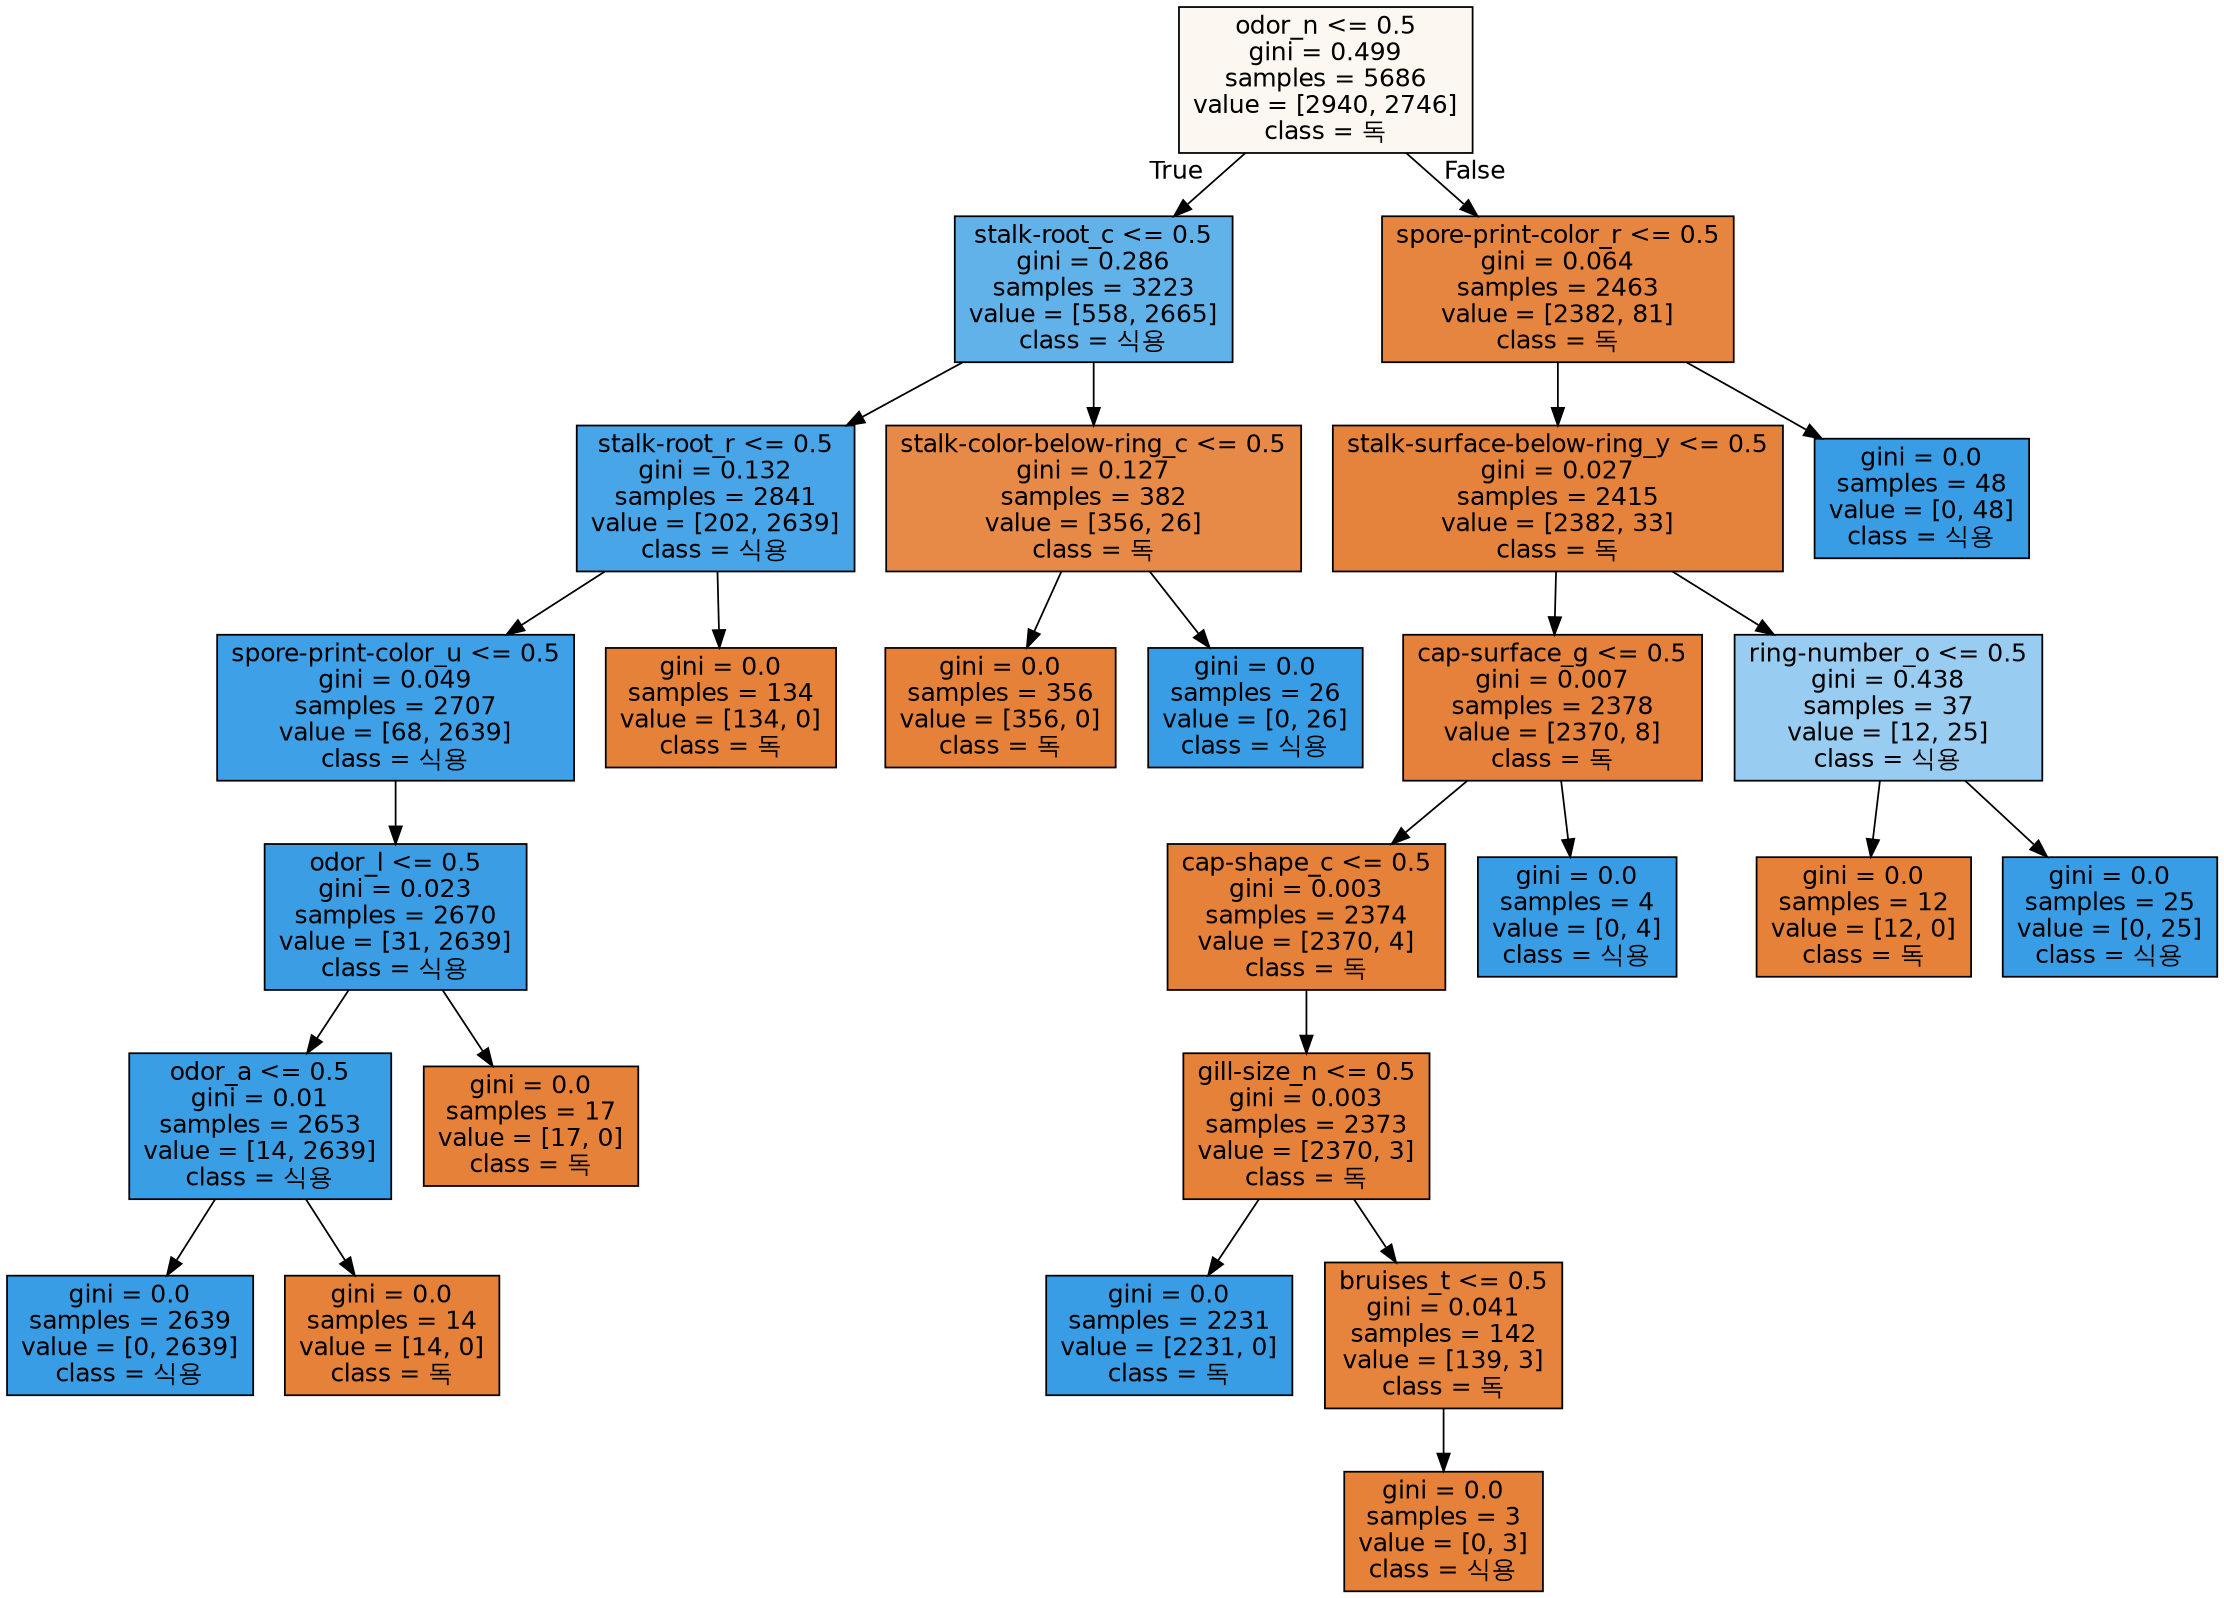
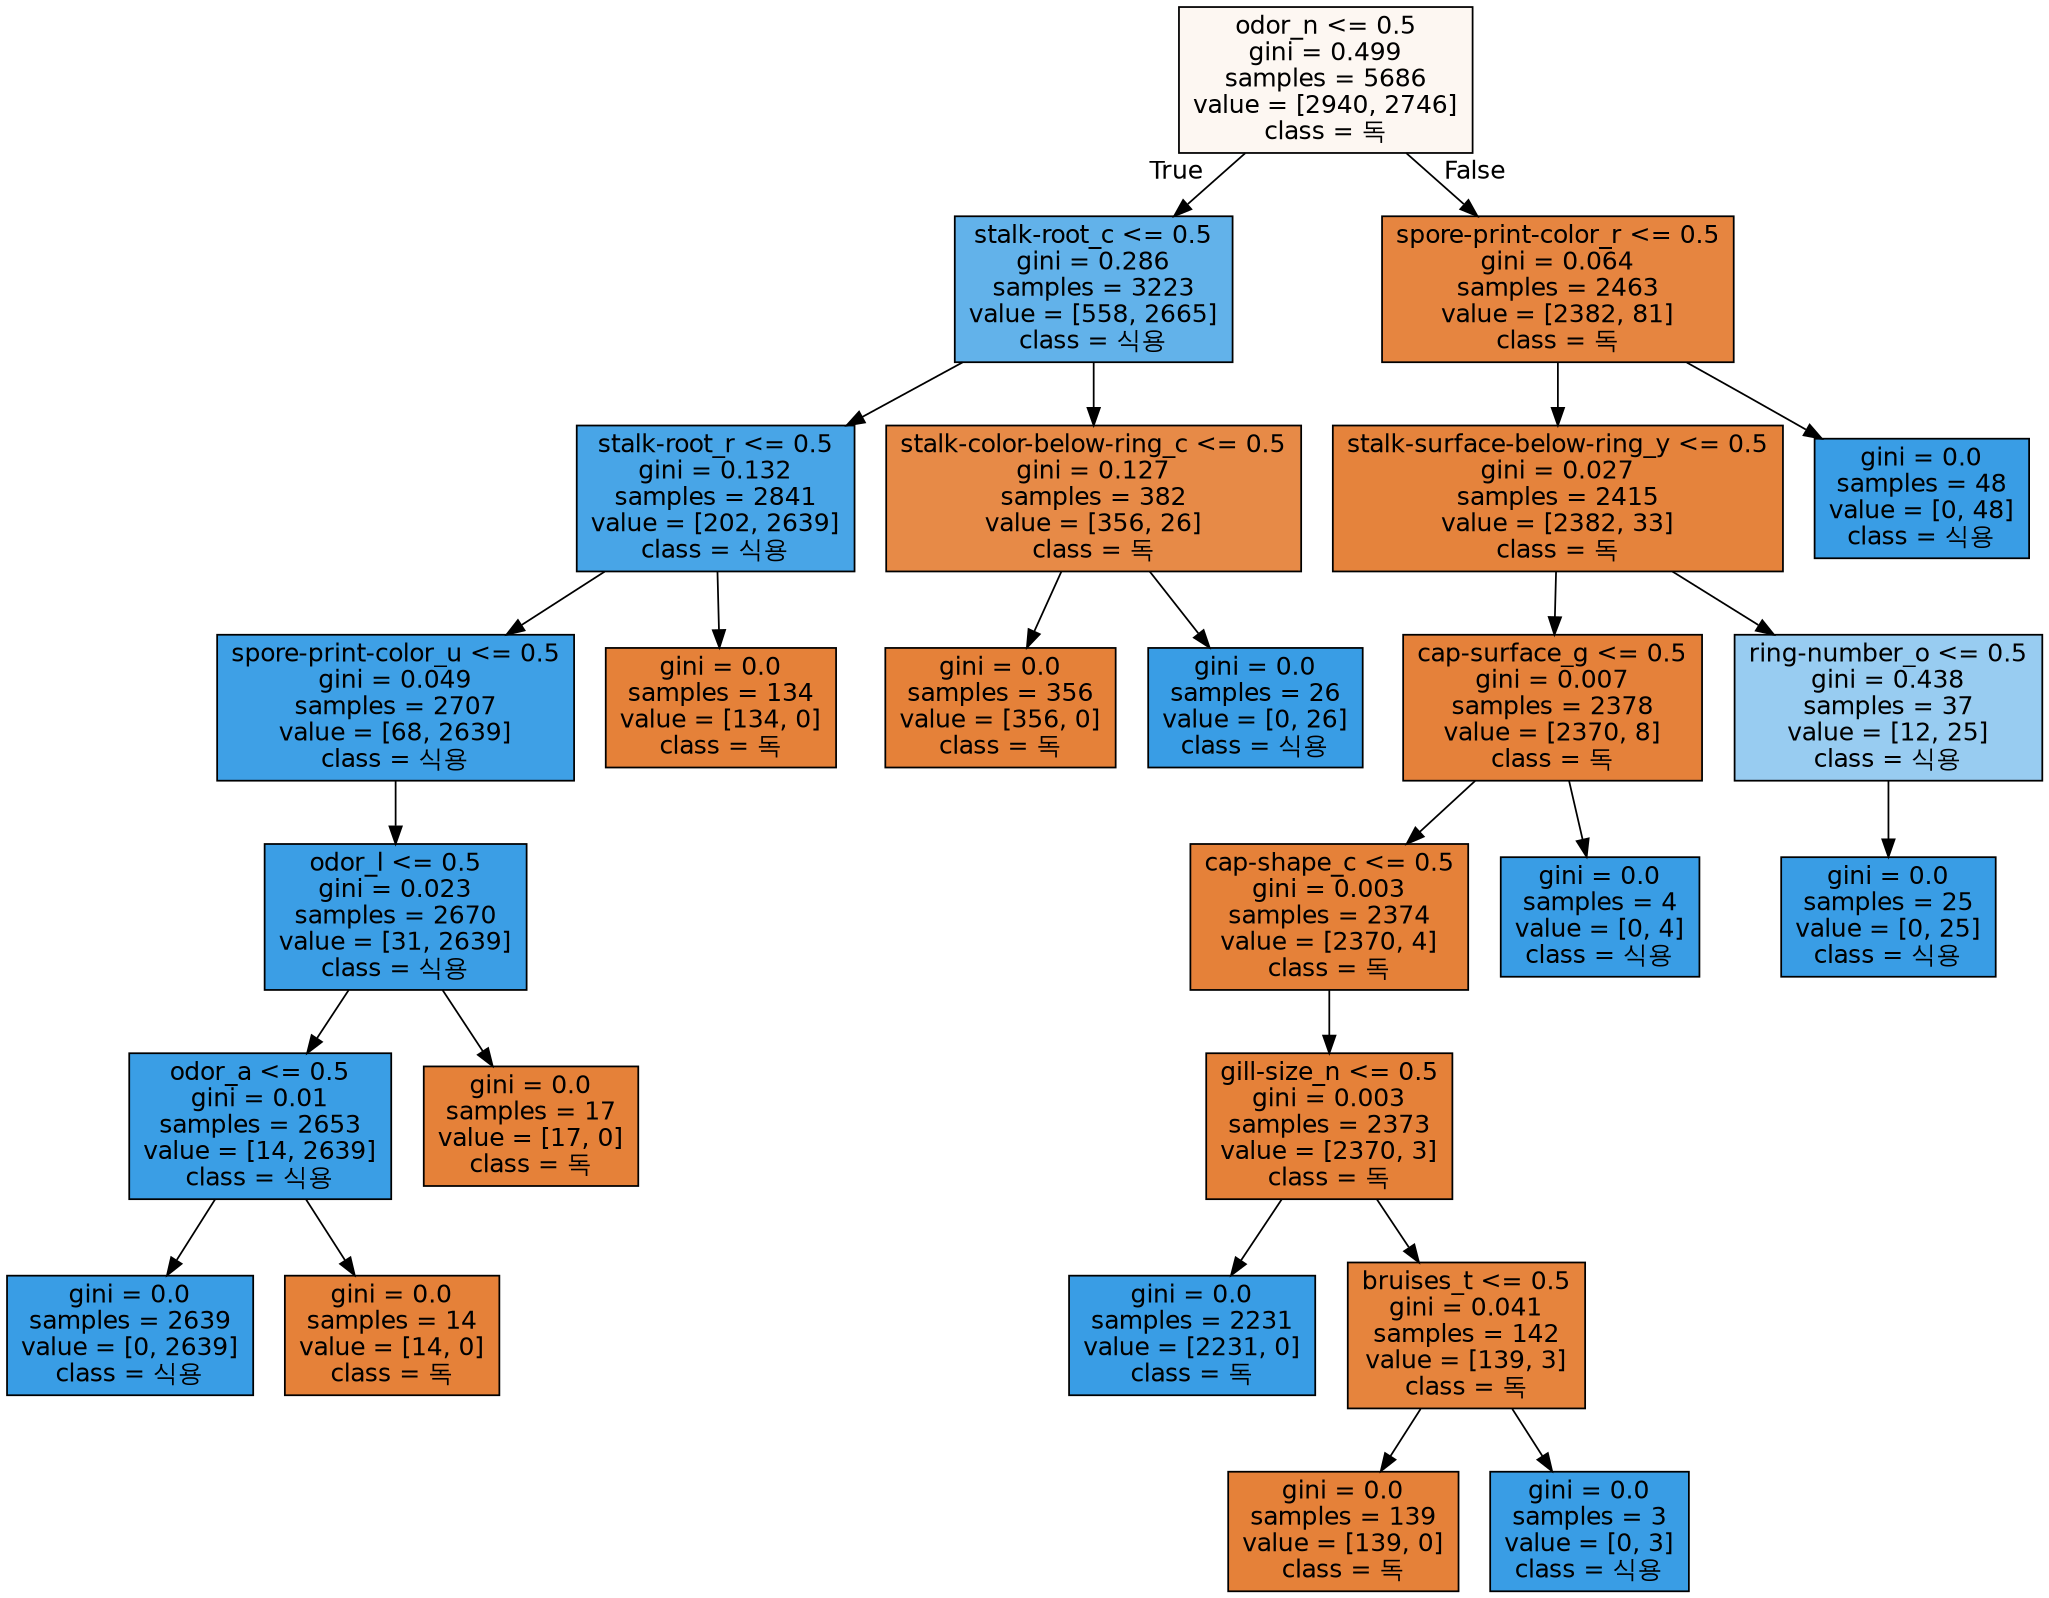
node "gini = 0.0 samples = 12 value = [12, 0] class = 독": removed
node "gini = 0.0 samples = 139 value = [139, 0] class = 독": added
node "gini = 0.0 samples = 3 value = [0, 3] class = 식용": fillcolor #e58139 -> #399de5
